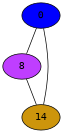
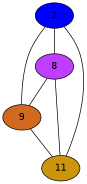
node "0": label "0" -> "2"
node "9": added
node "14": label "14" -> "11"
